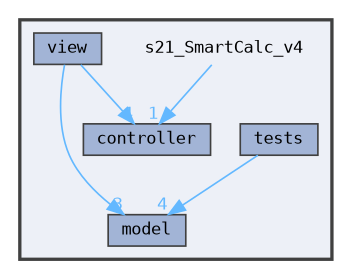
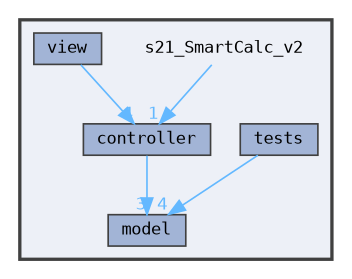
node "s21_SmartCalc_v4": label "s21_SmartCalc_v4" -> "s21_SmartCalc_v2"
edge "view" -> "model": now "controller" -> "model"
